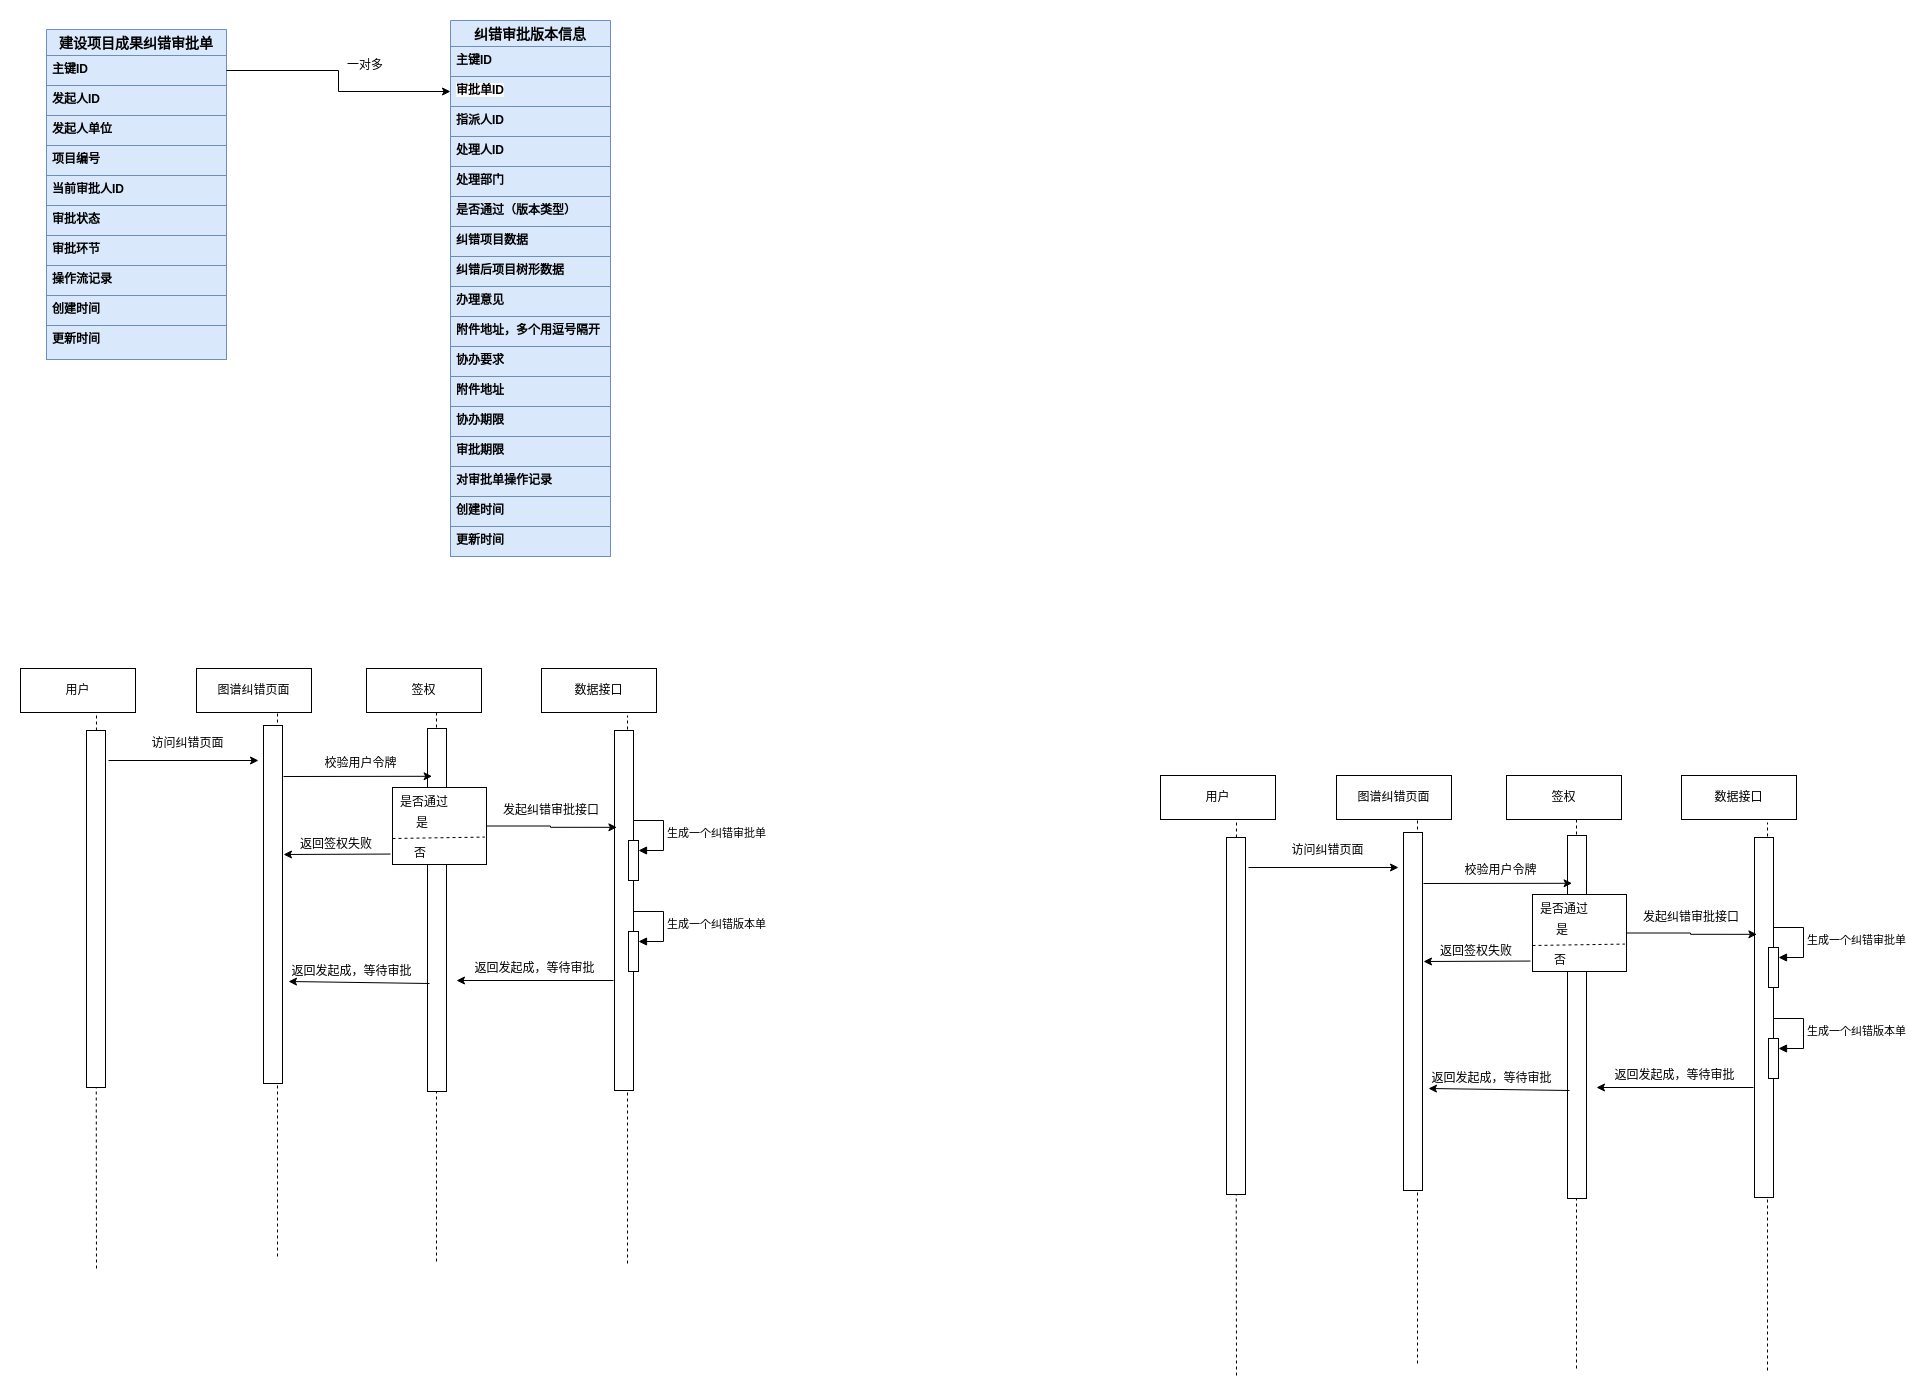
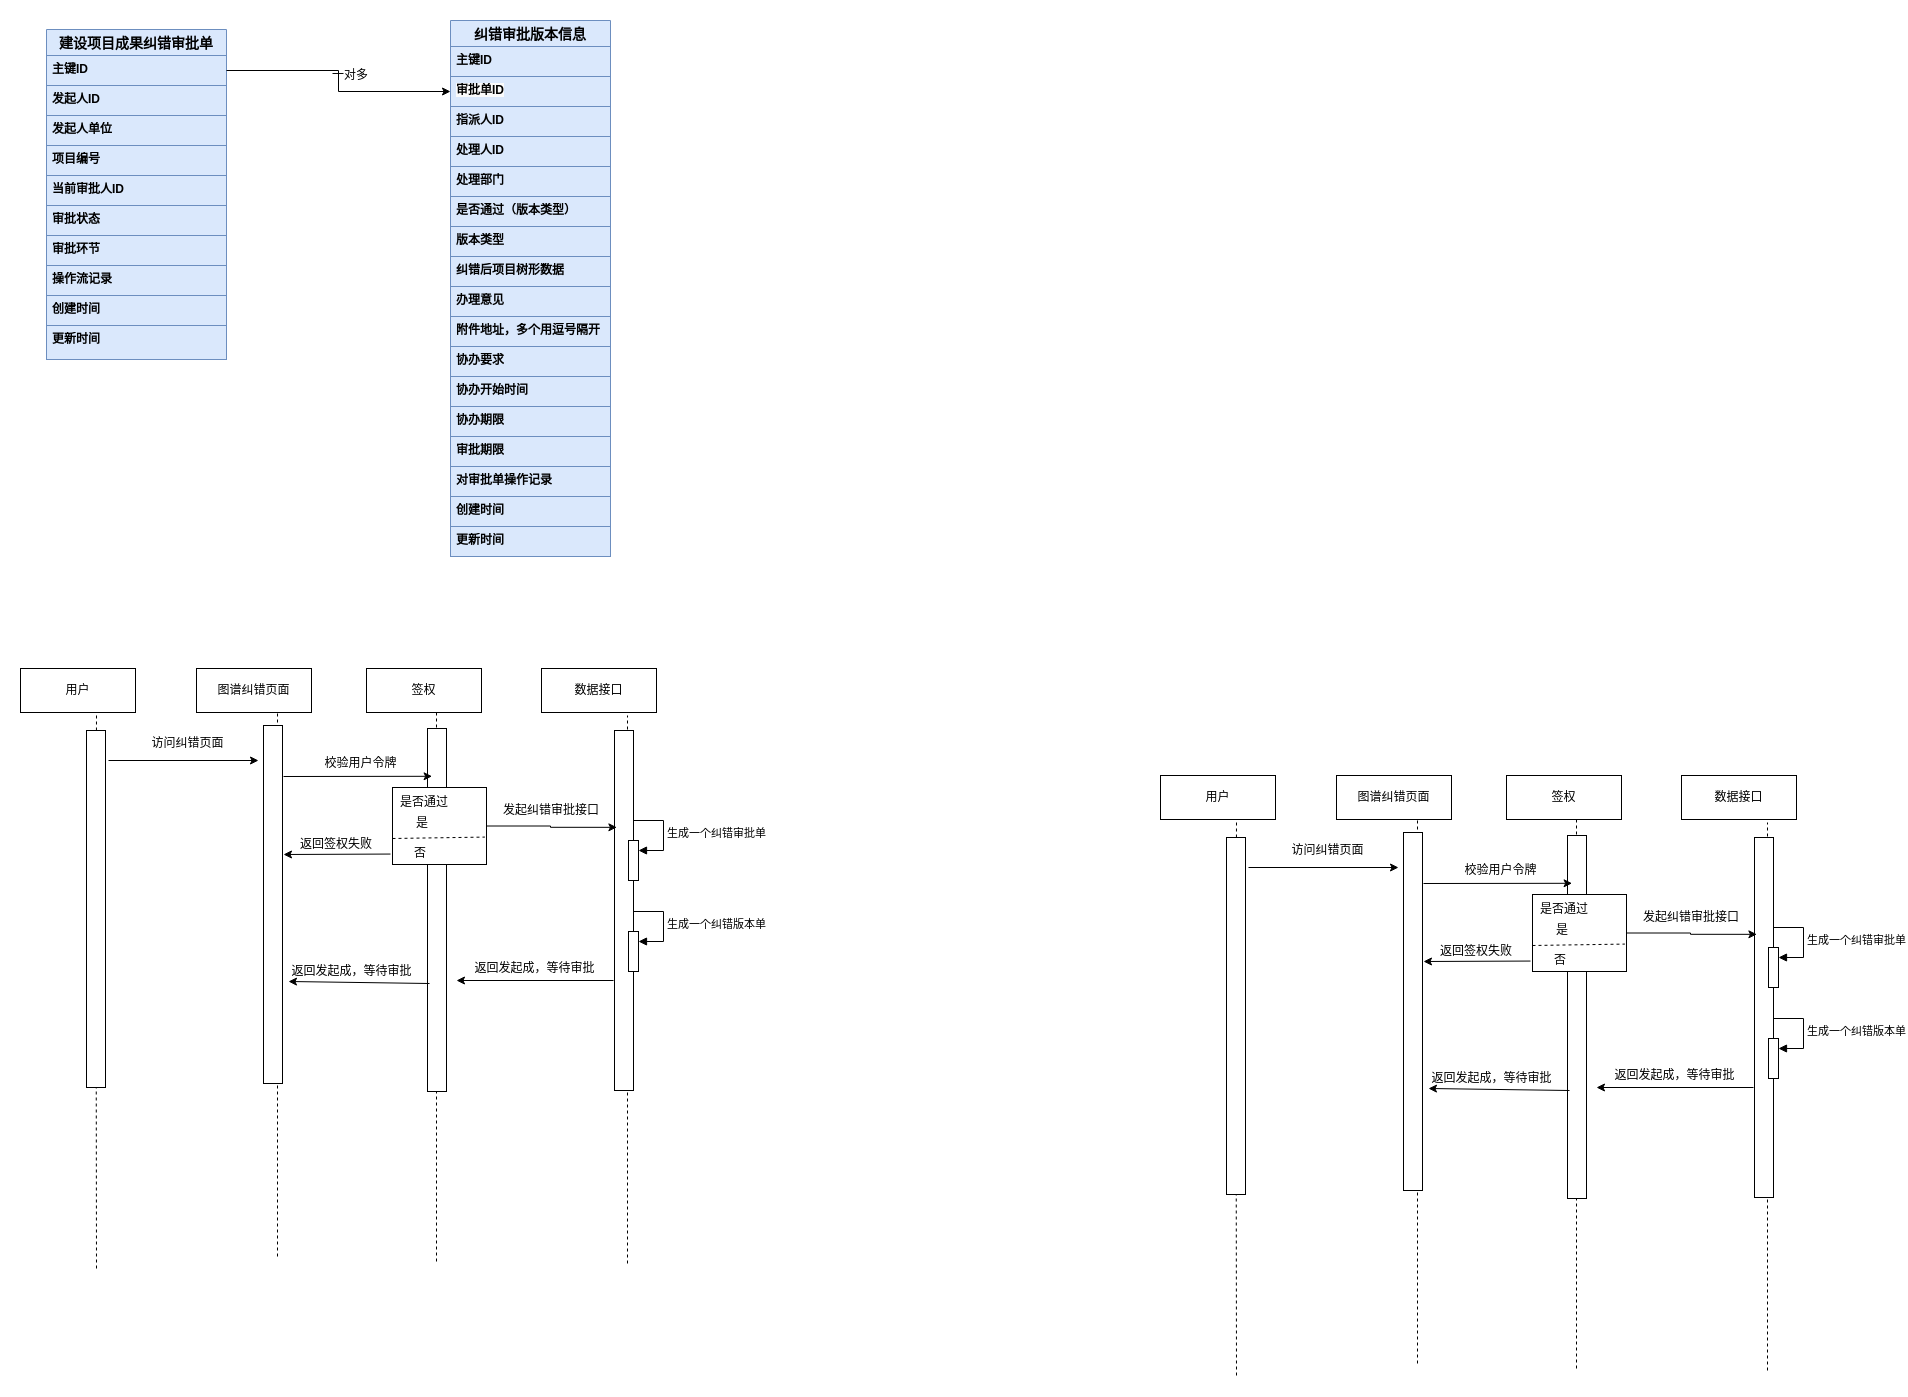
node "一对多": moved (366, 66) -> (351, 76)
node "纠错项目数据": label "纠错项目数据" -> "版本类型"
node "附件地址": label "附件地址" -> "协办开始时间"
